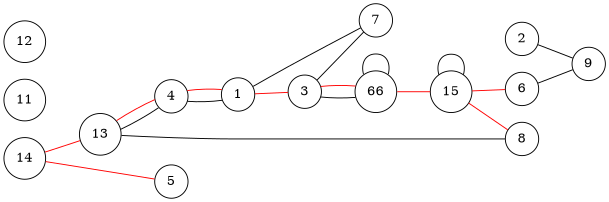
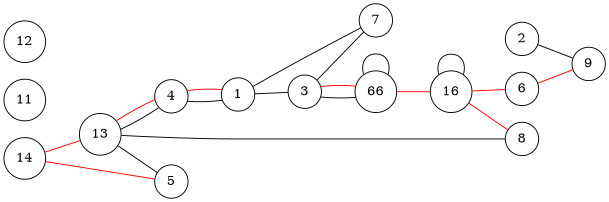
edge "9" -- "6": color black -> red
node "15": label "15" -> "16"
edge "3" -- "1": color red -> black
edge "13" -- "5": added
